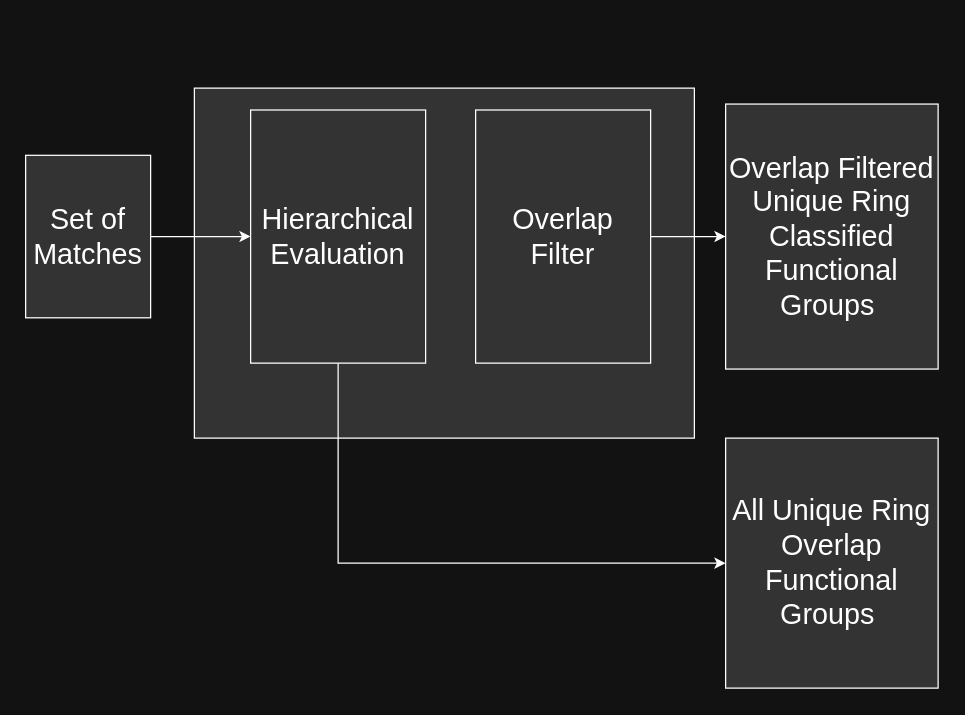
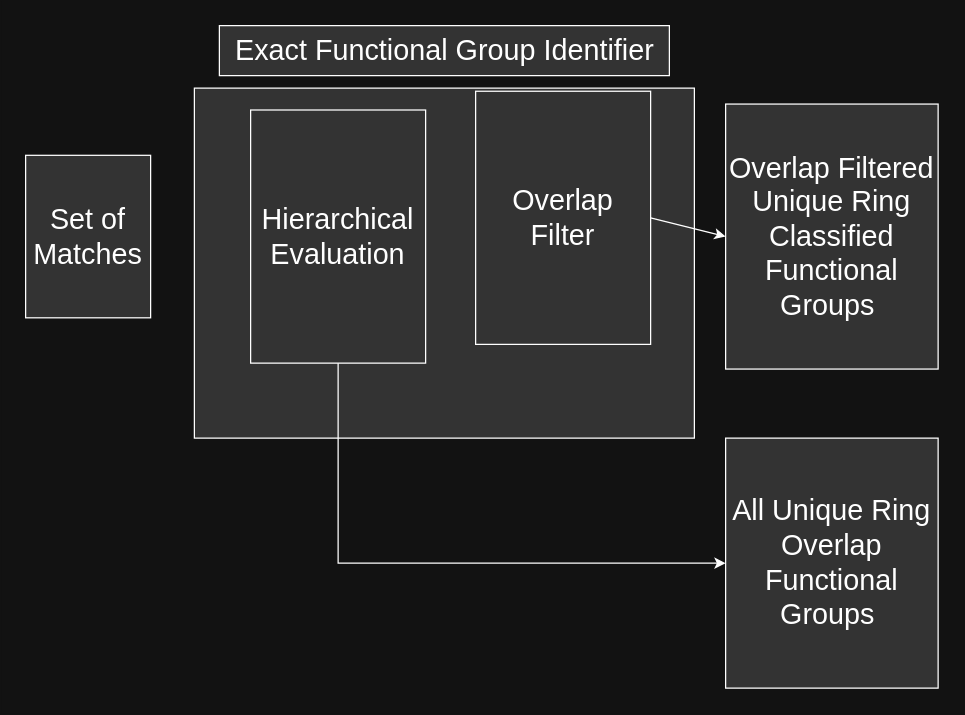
node "Exact Functional Group Identifier": added
edge "Set of Matches" -> "Hierarchical Evaluation": removed
node "Overlap Filter": moved (563, 237) -> (563, 218)
